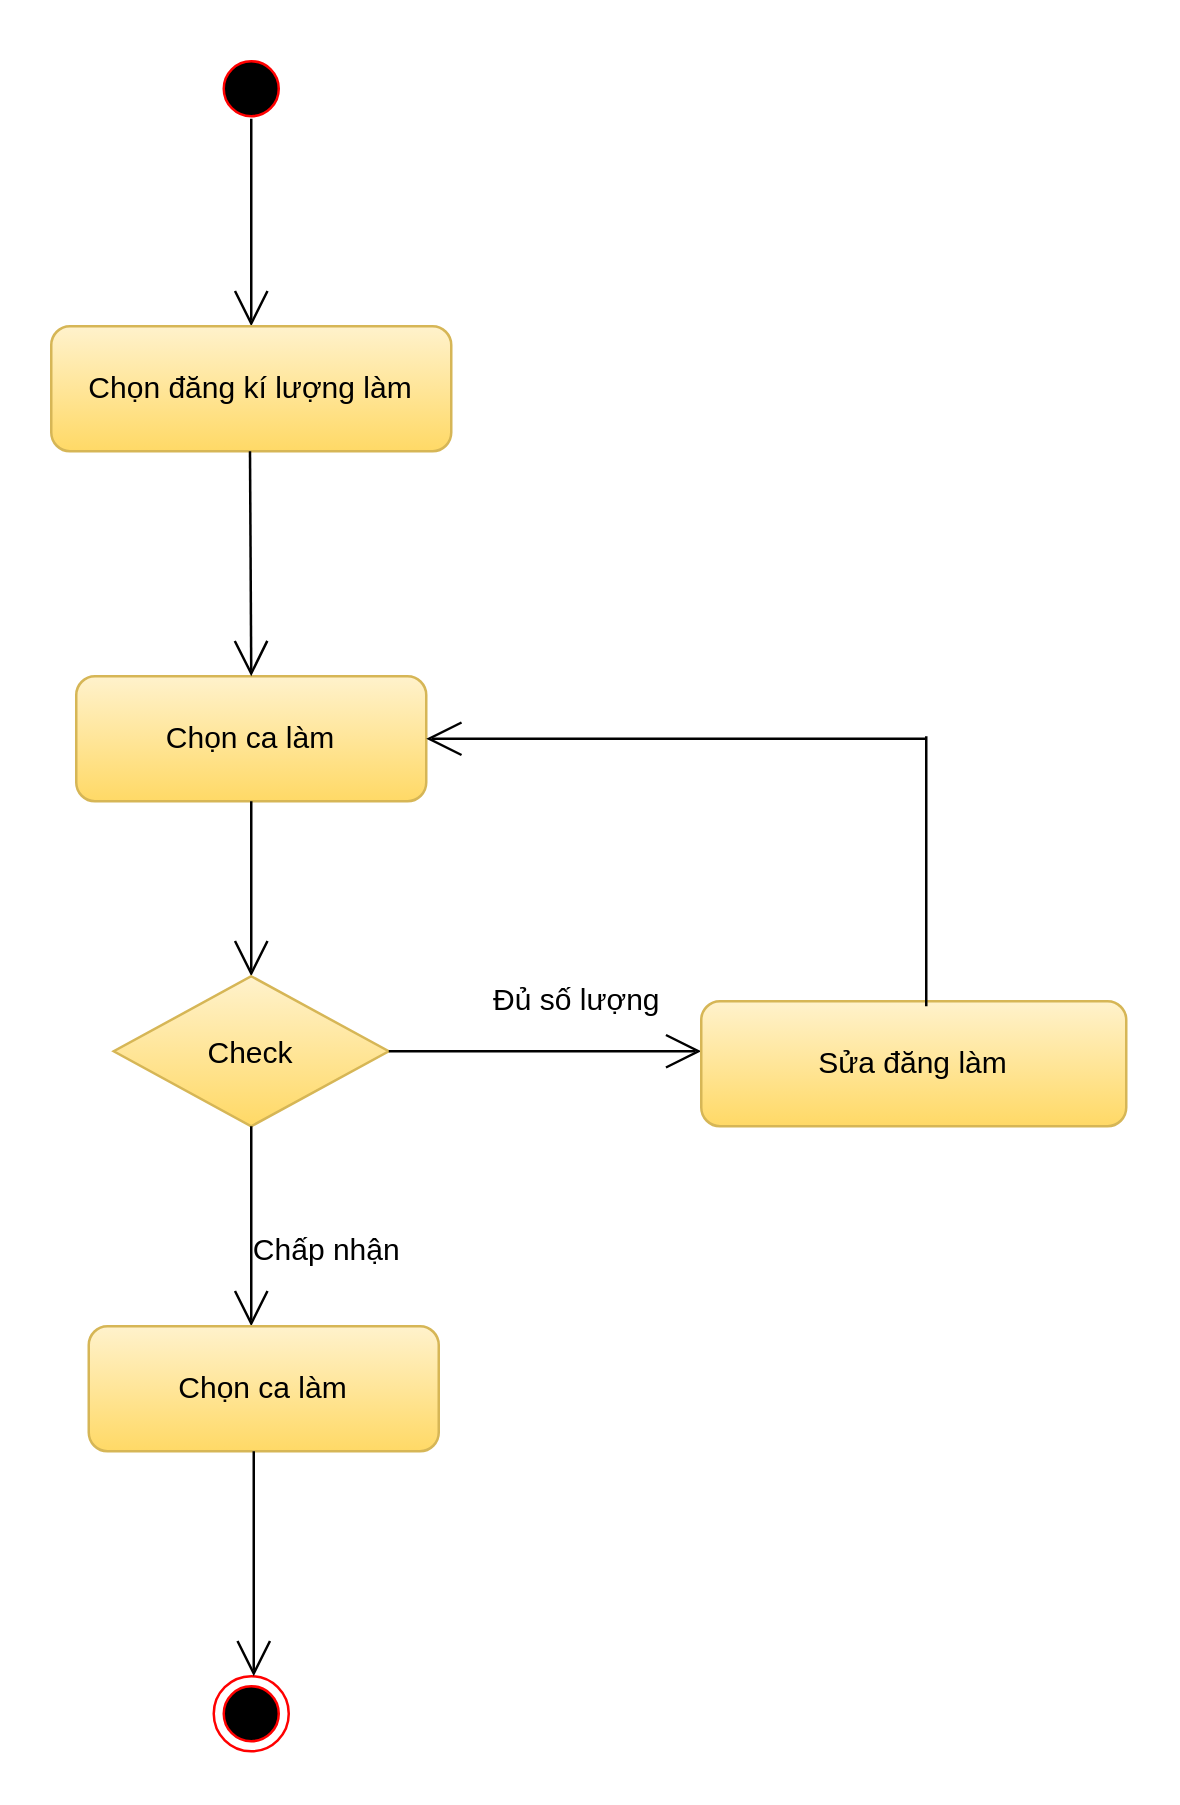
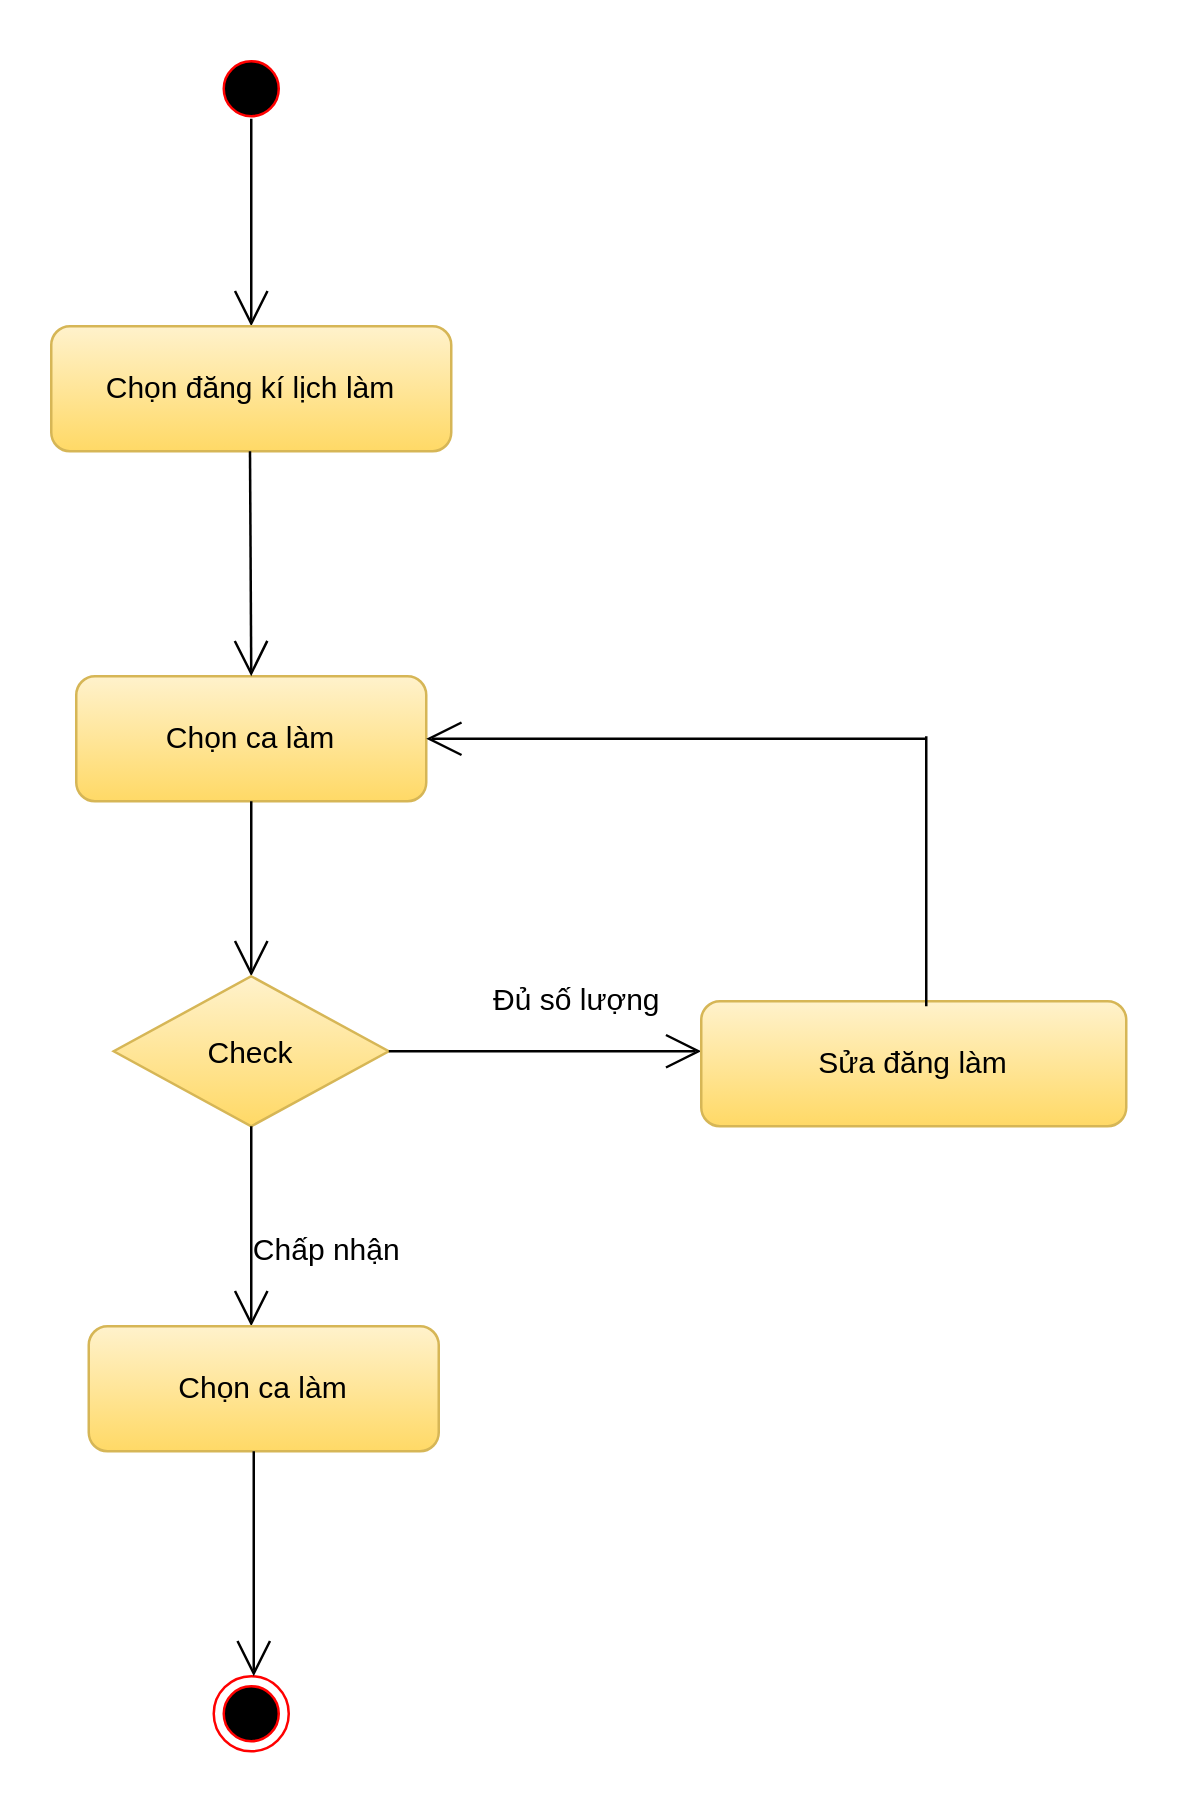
node "Chọn đăng kí lượng làm": label "Chọn đăng kí lượng làm" -> "Chọn đăng kí lịch làm"
